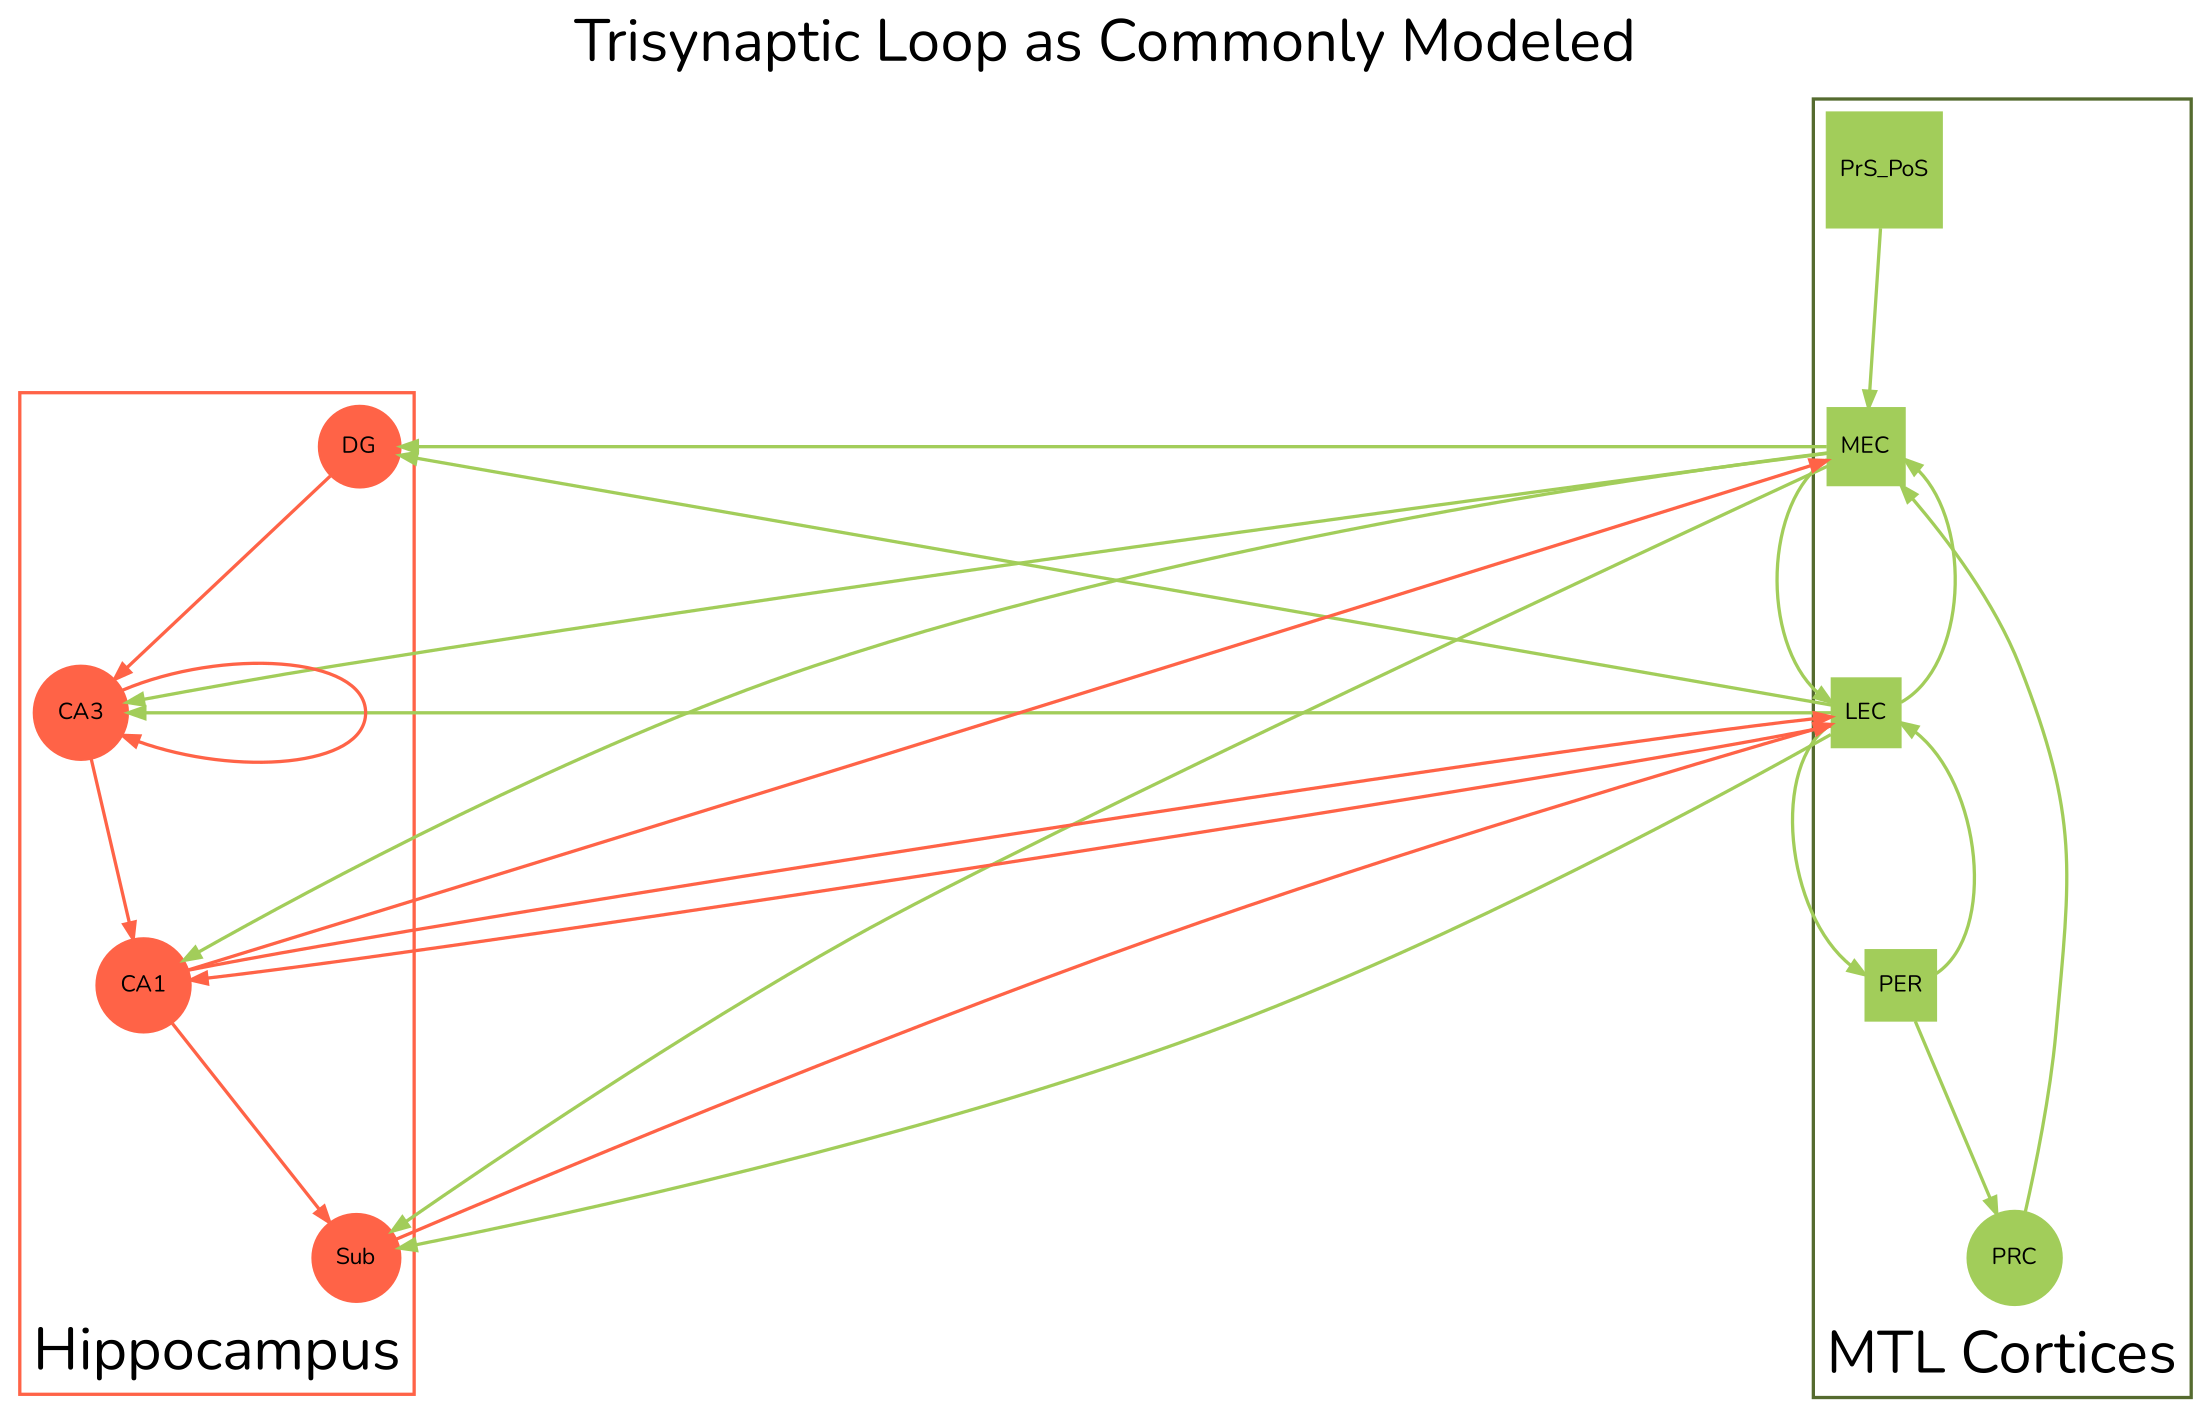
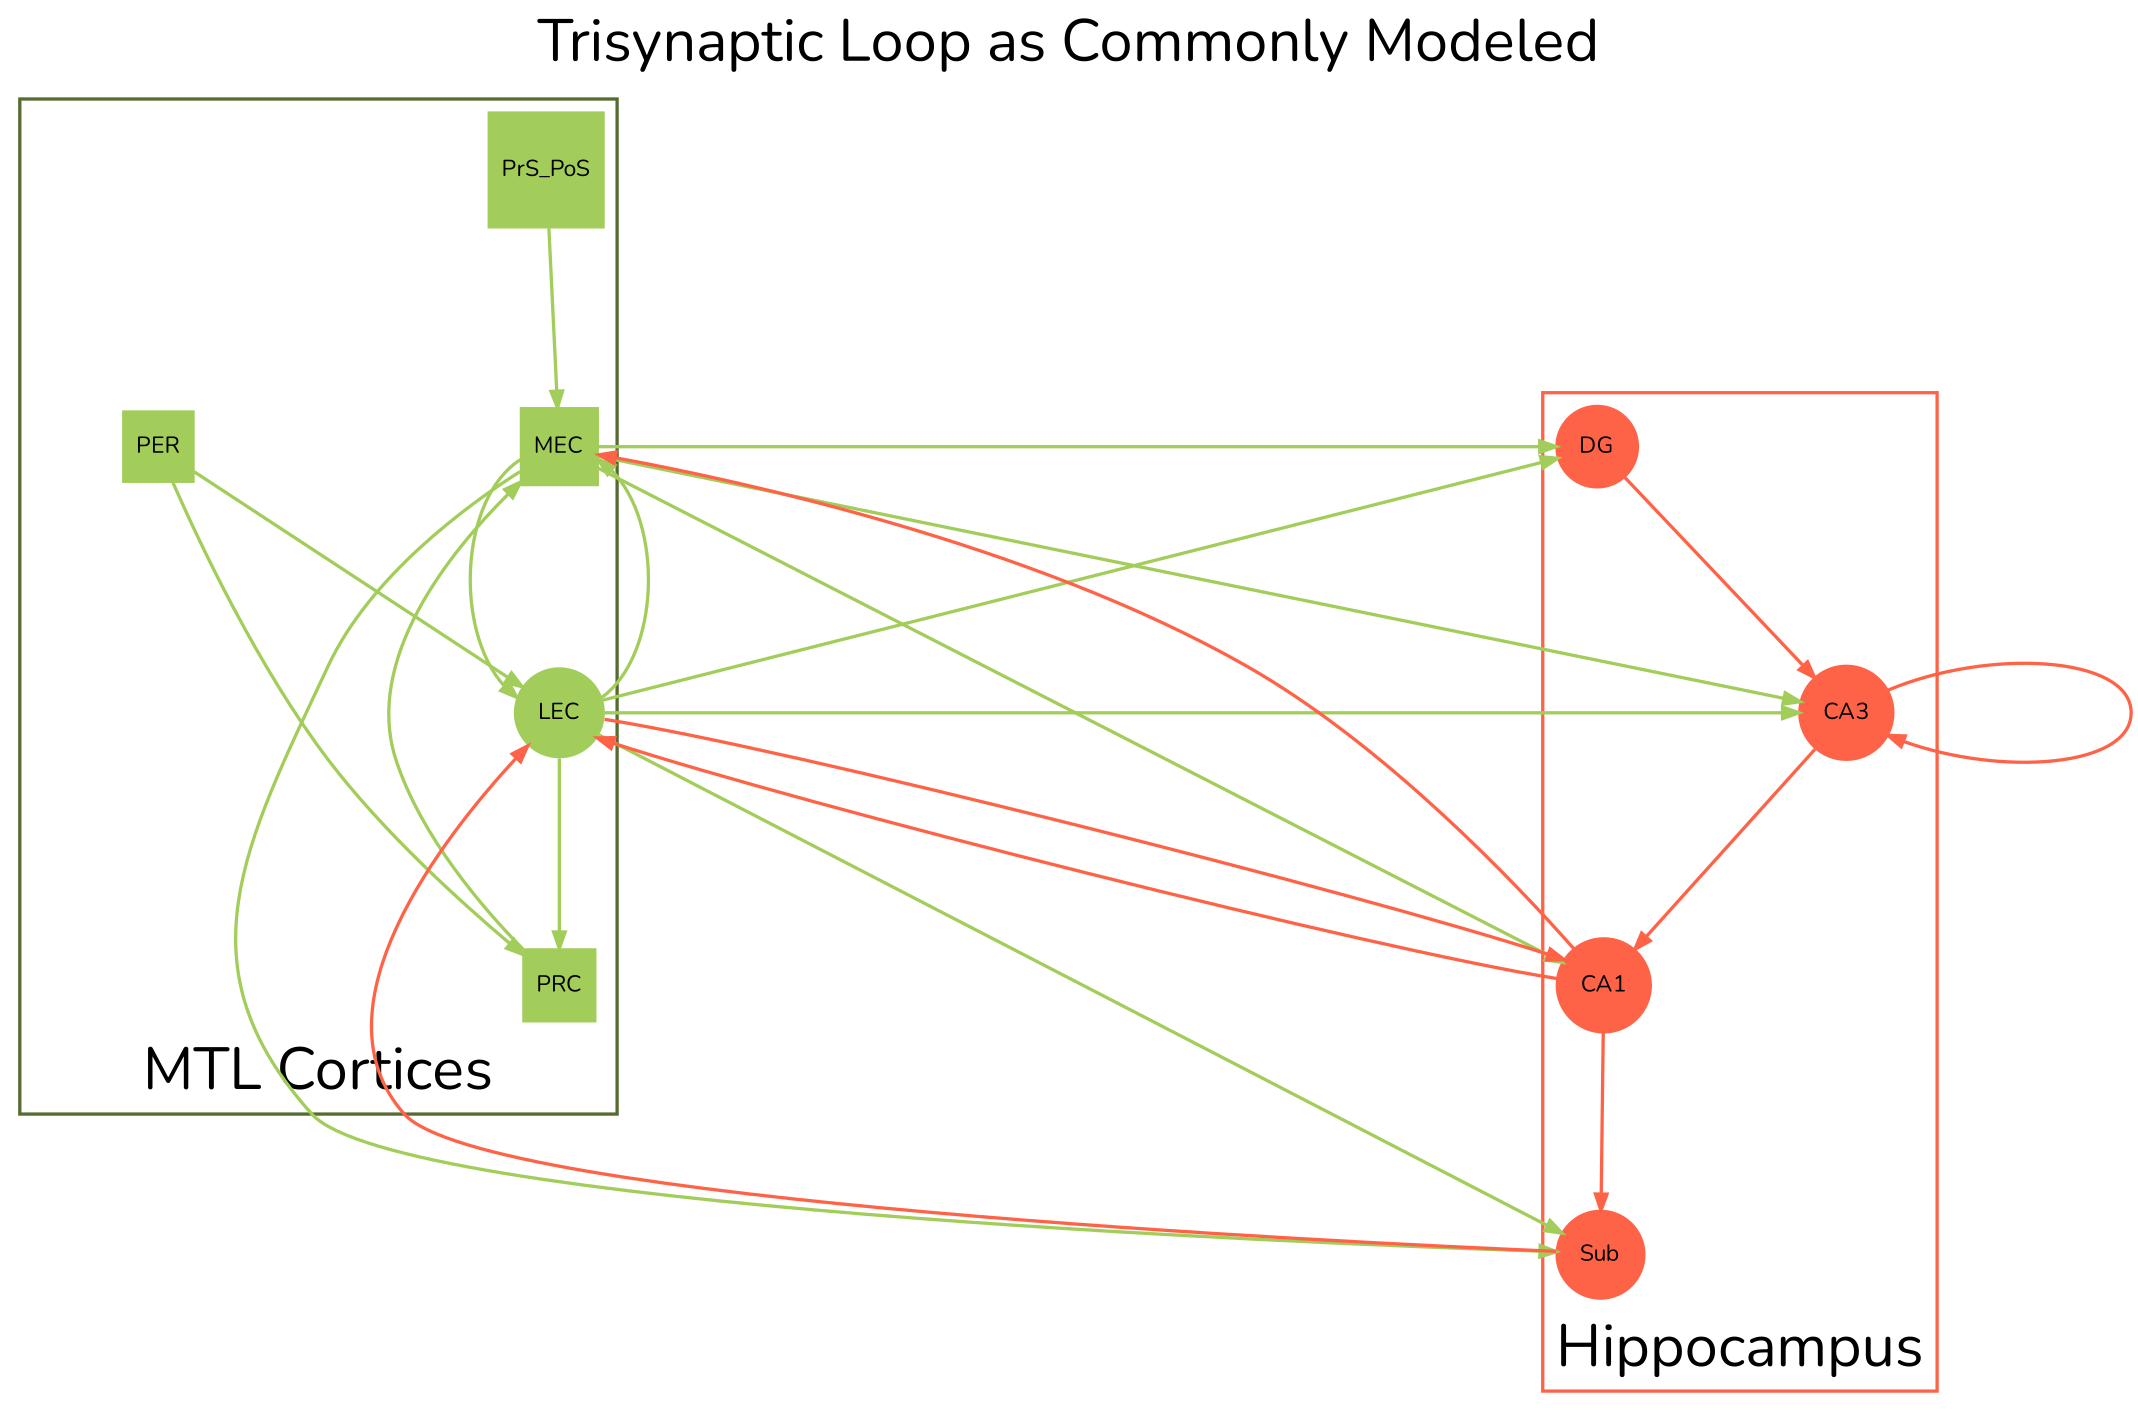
node "LEC": shape square -> circle
edge "LEC" -> "PER": now "LEC" -> "PRC"
node "PRC": shape circle -> square
